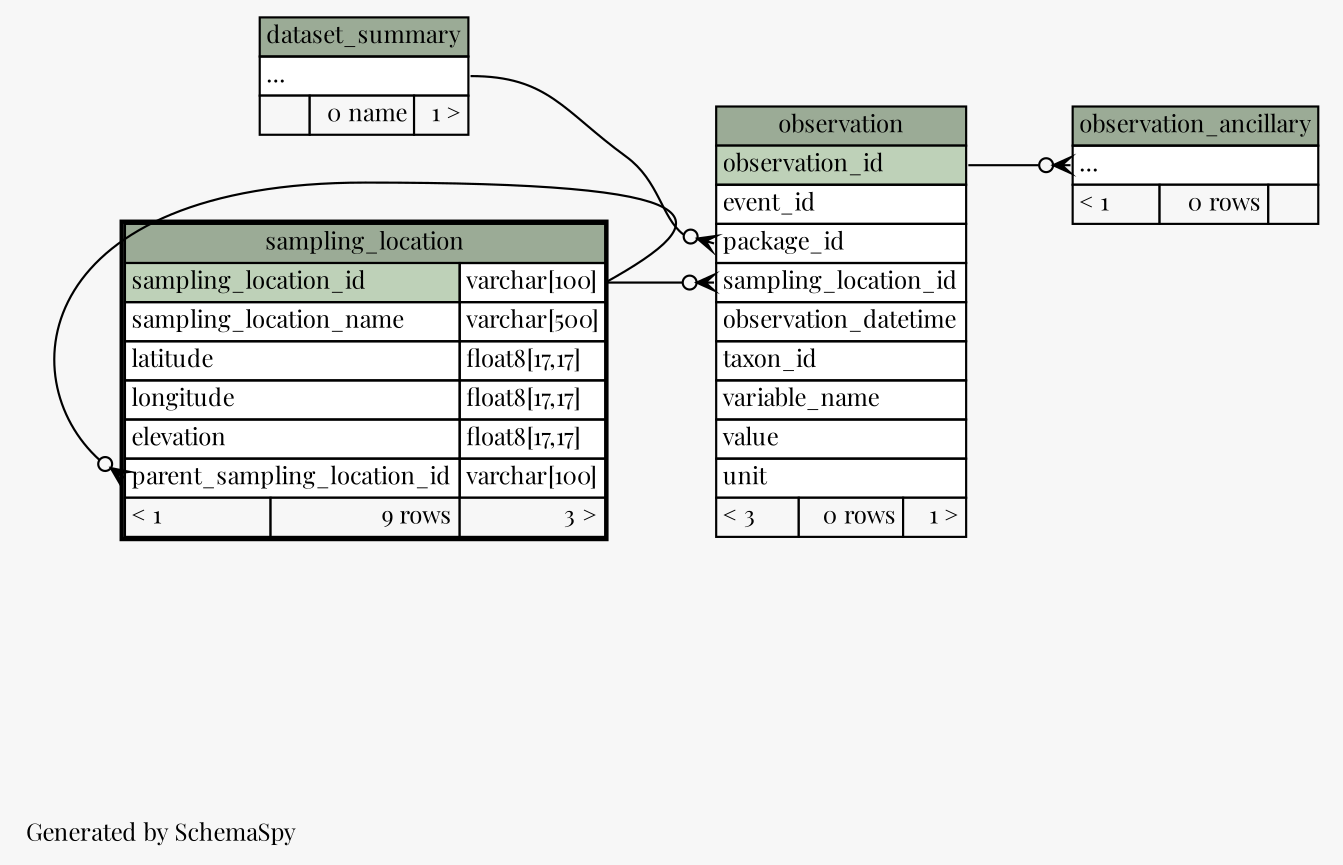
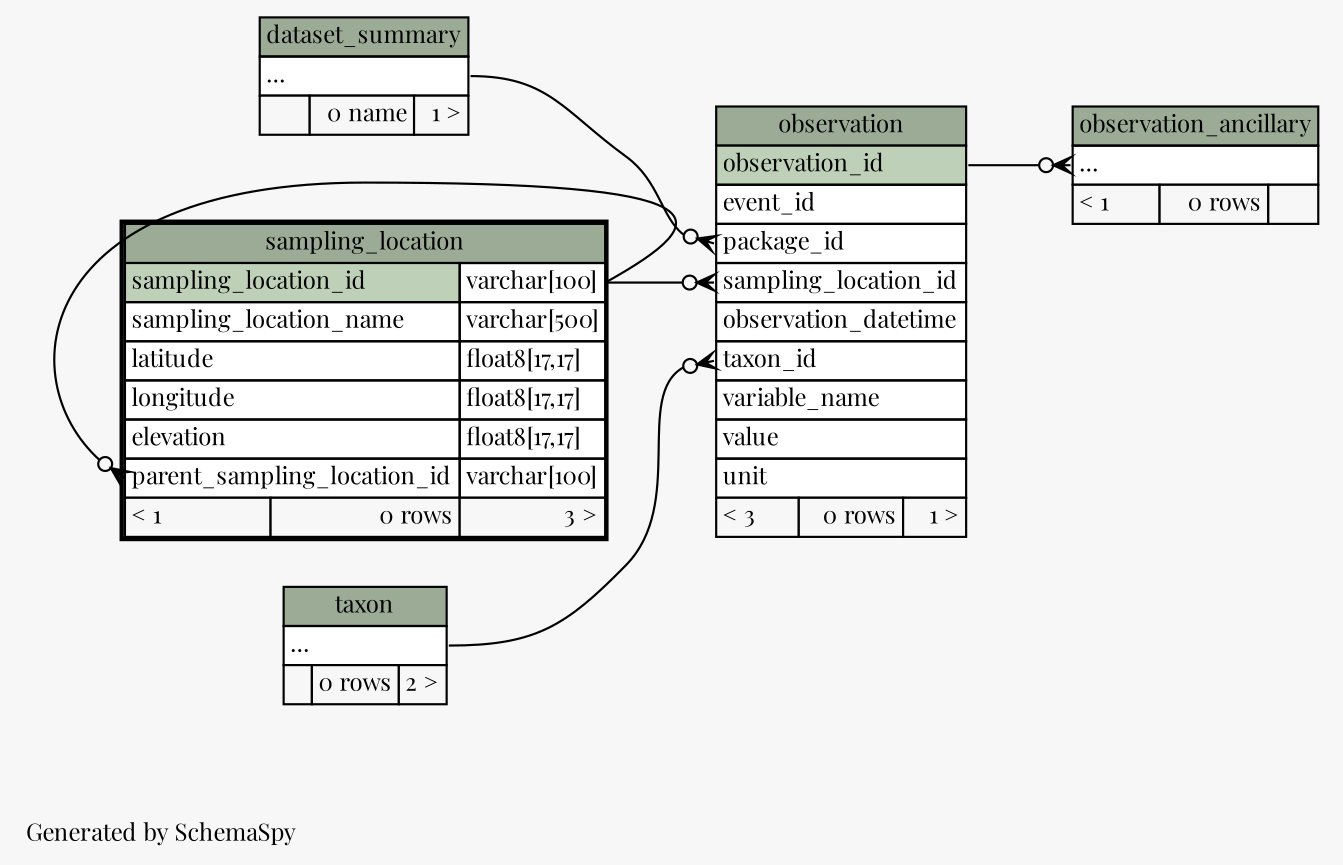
node "sampling_location": text "9 rows" -> "0 rows"
node "taxon": added
